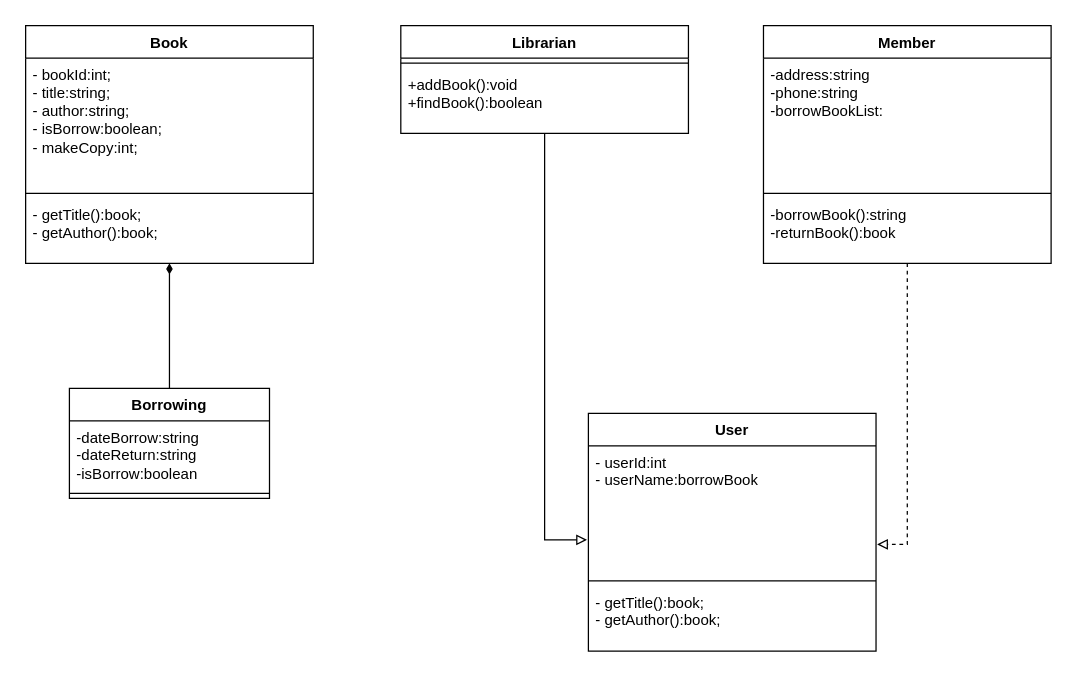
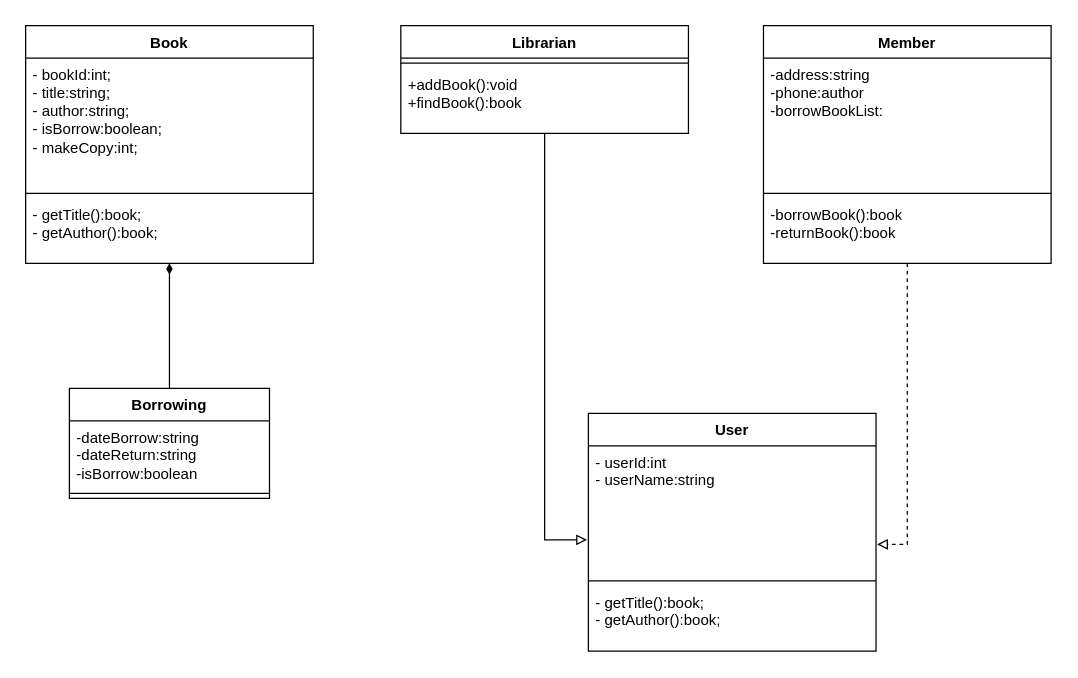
node "-address:string -phone:string -borrowBookList:": label "-address:string -phone:string -borrowBookList:" -> "-address:string -phone:author -borrowBookList:"
node "+addBook():void +findBook():boolean": label "+addBook():void +findBook():boolean" -> "+addBook():void +findBook():book"
node "-borrowBook():string -returnBook():book": label "-borrowBook():string -returnBook():book" -> "-borrowBook():book -returnBook():book"
node "- userId:int - userName:borrowBook": label "- userId:int - userName:borrowBook" -> "- userId:int - userName:string"
